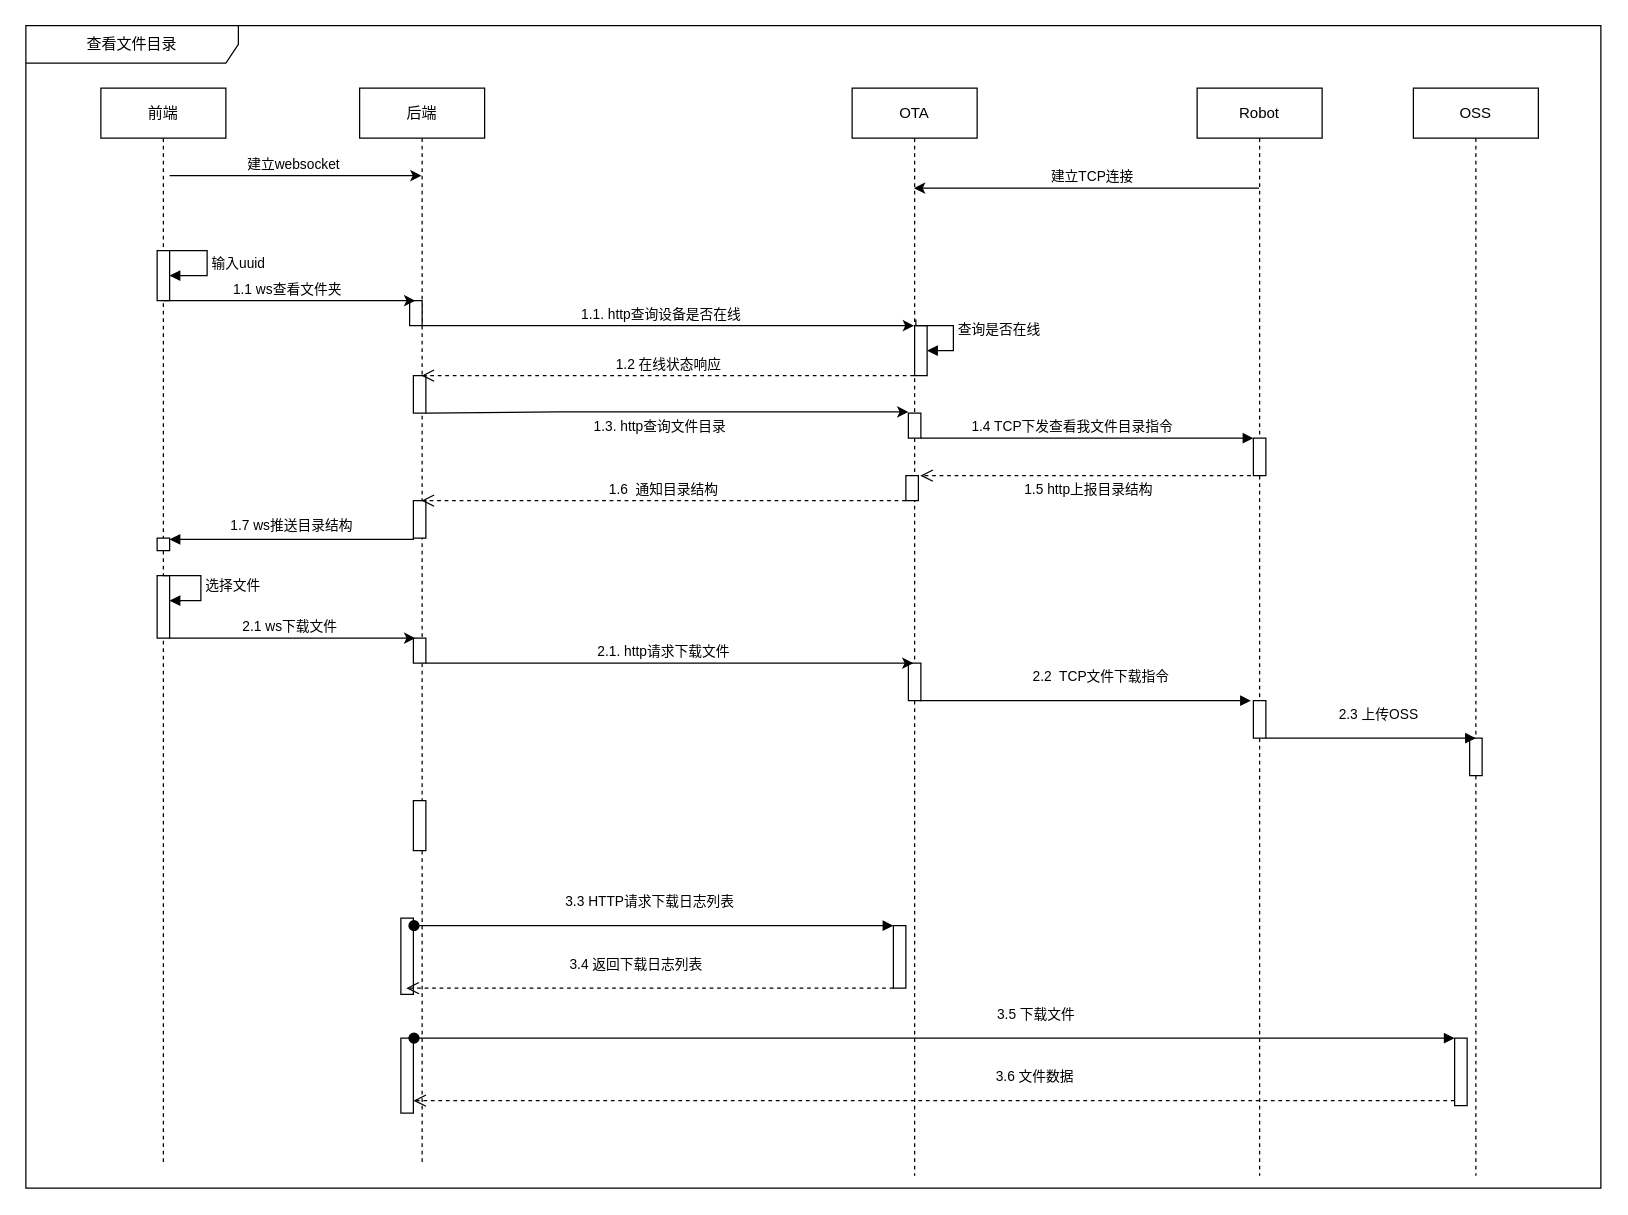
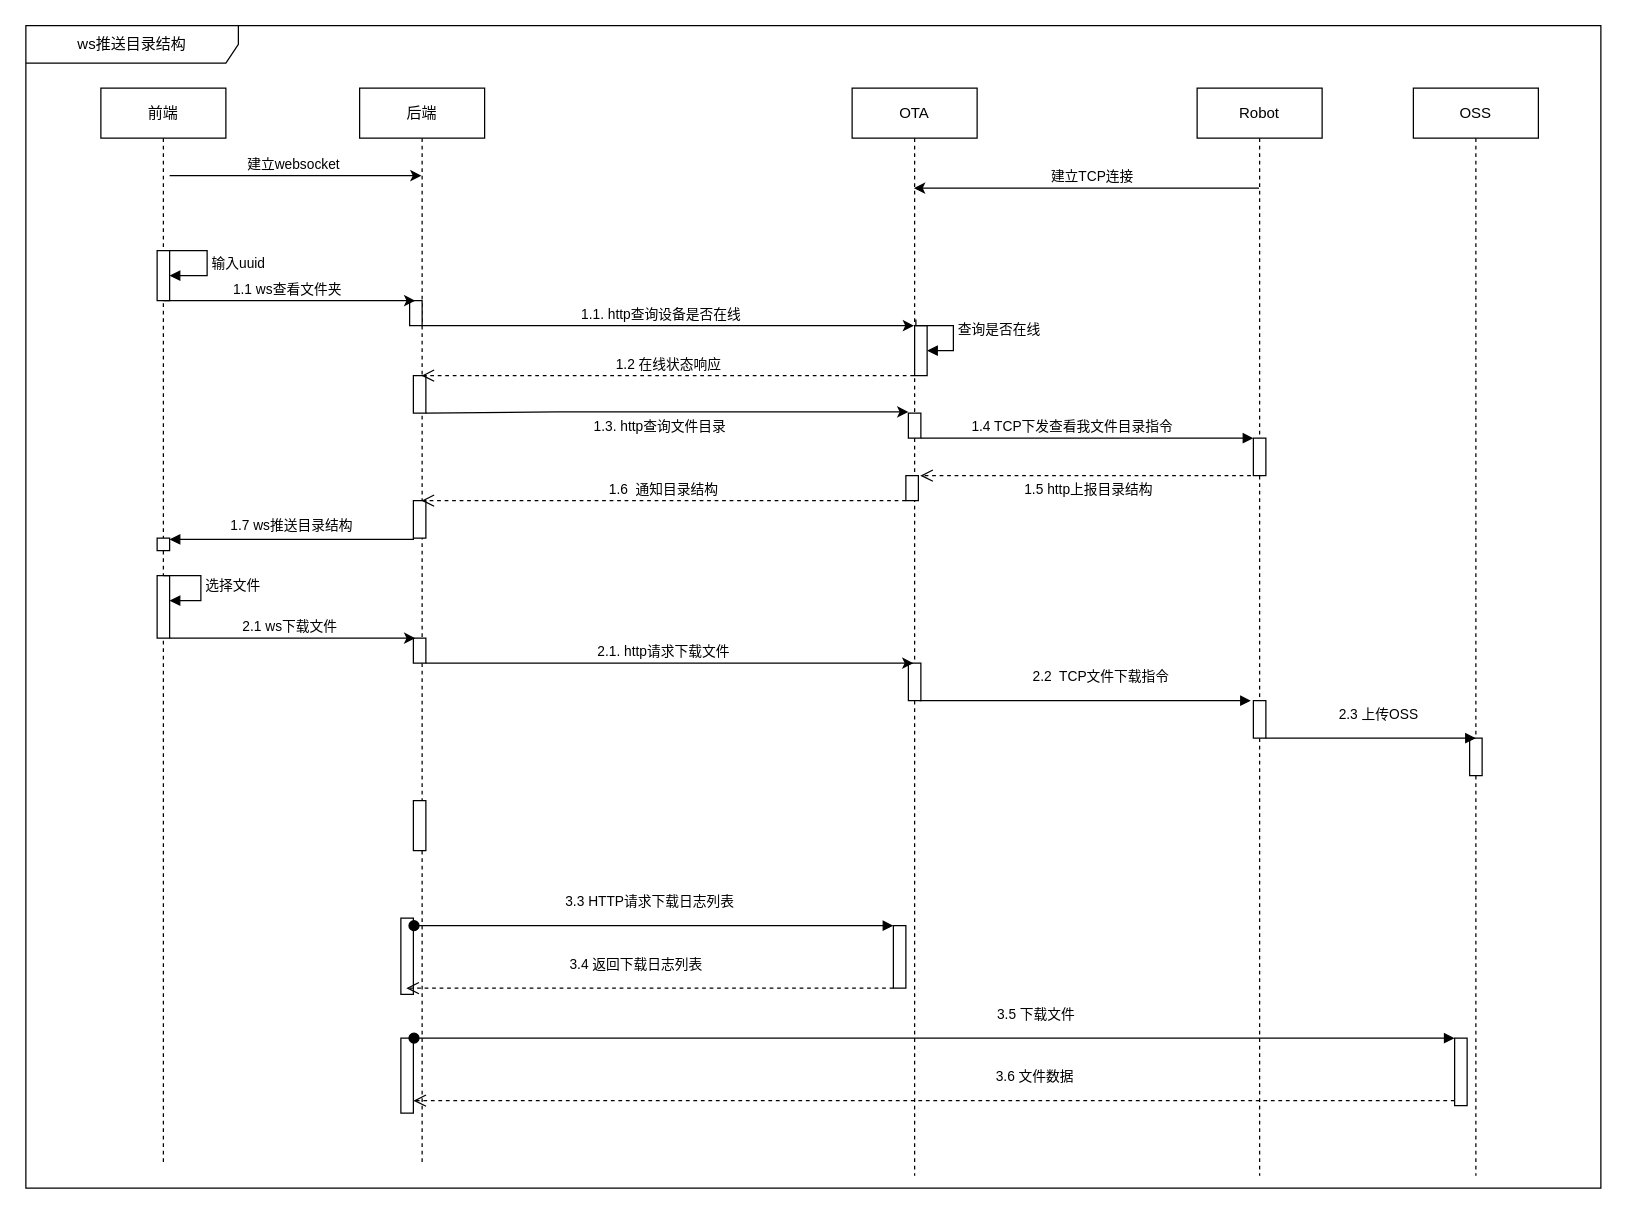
node "查看文件目录": label "查看文件目录" -> "ws推送目录结构"
